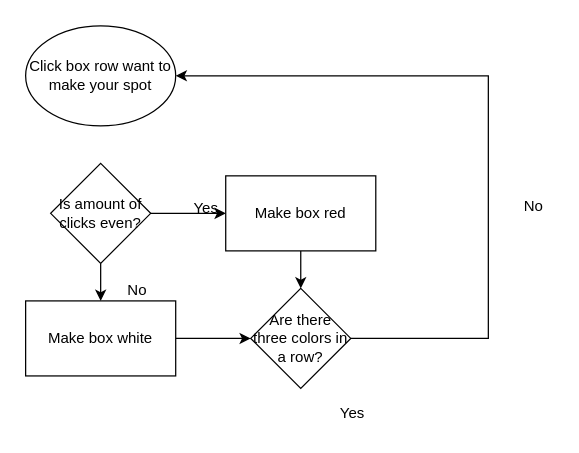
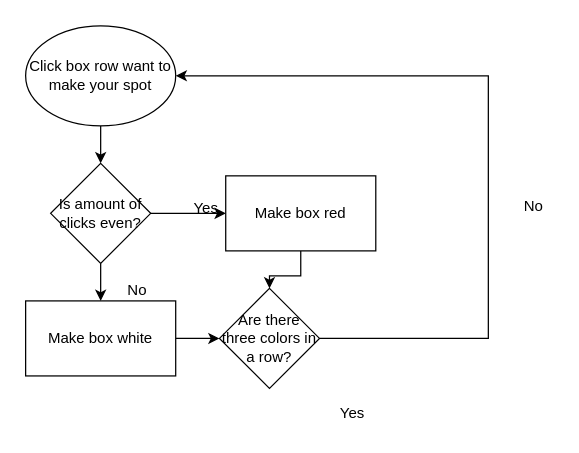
edge "Click box row want to make your spot" -> "Is amount of clicks even?": added
node "Are there three colors in a row?": moved (301, 338) -> (269, 338)
